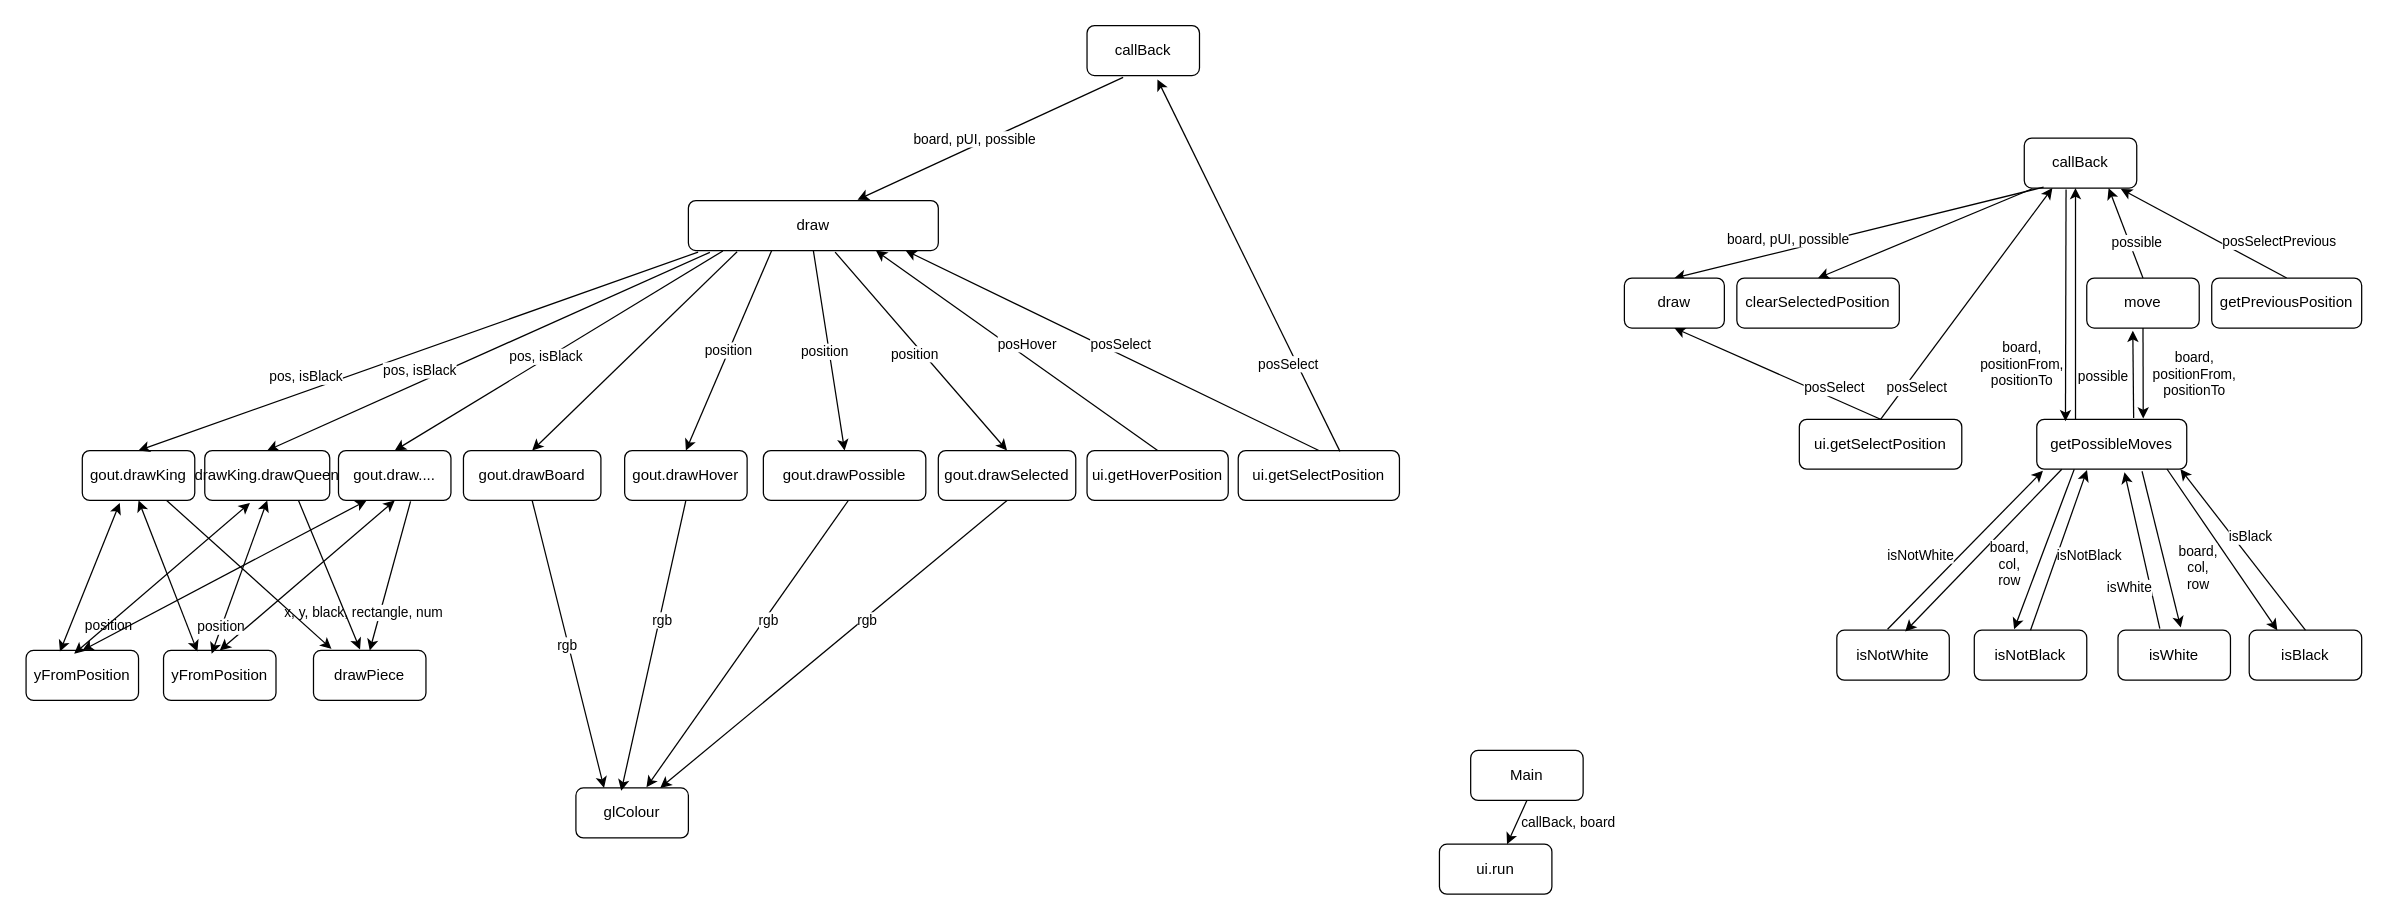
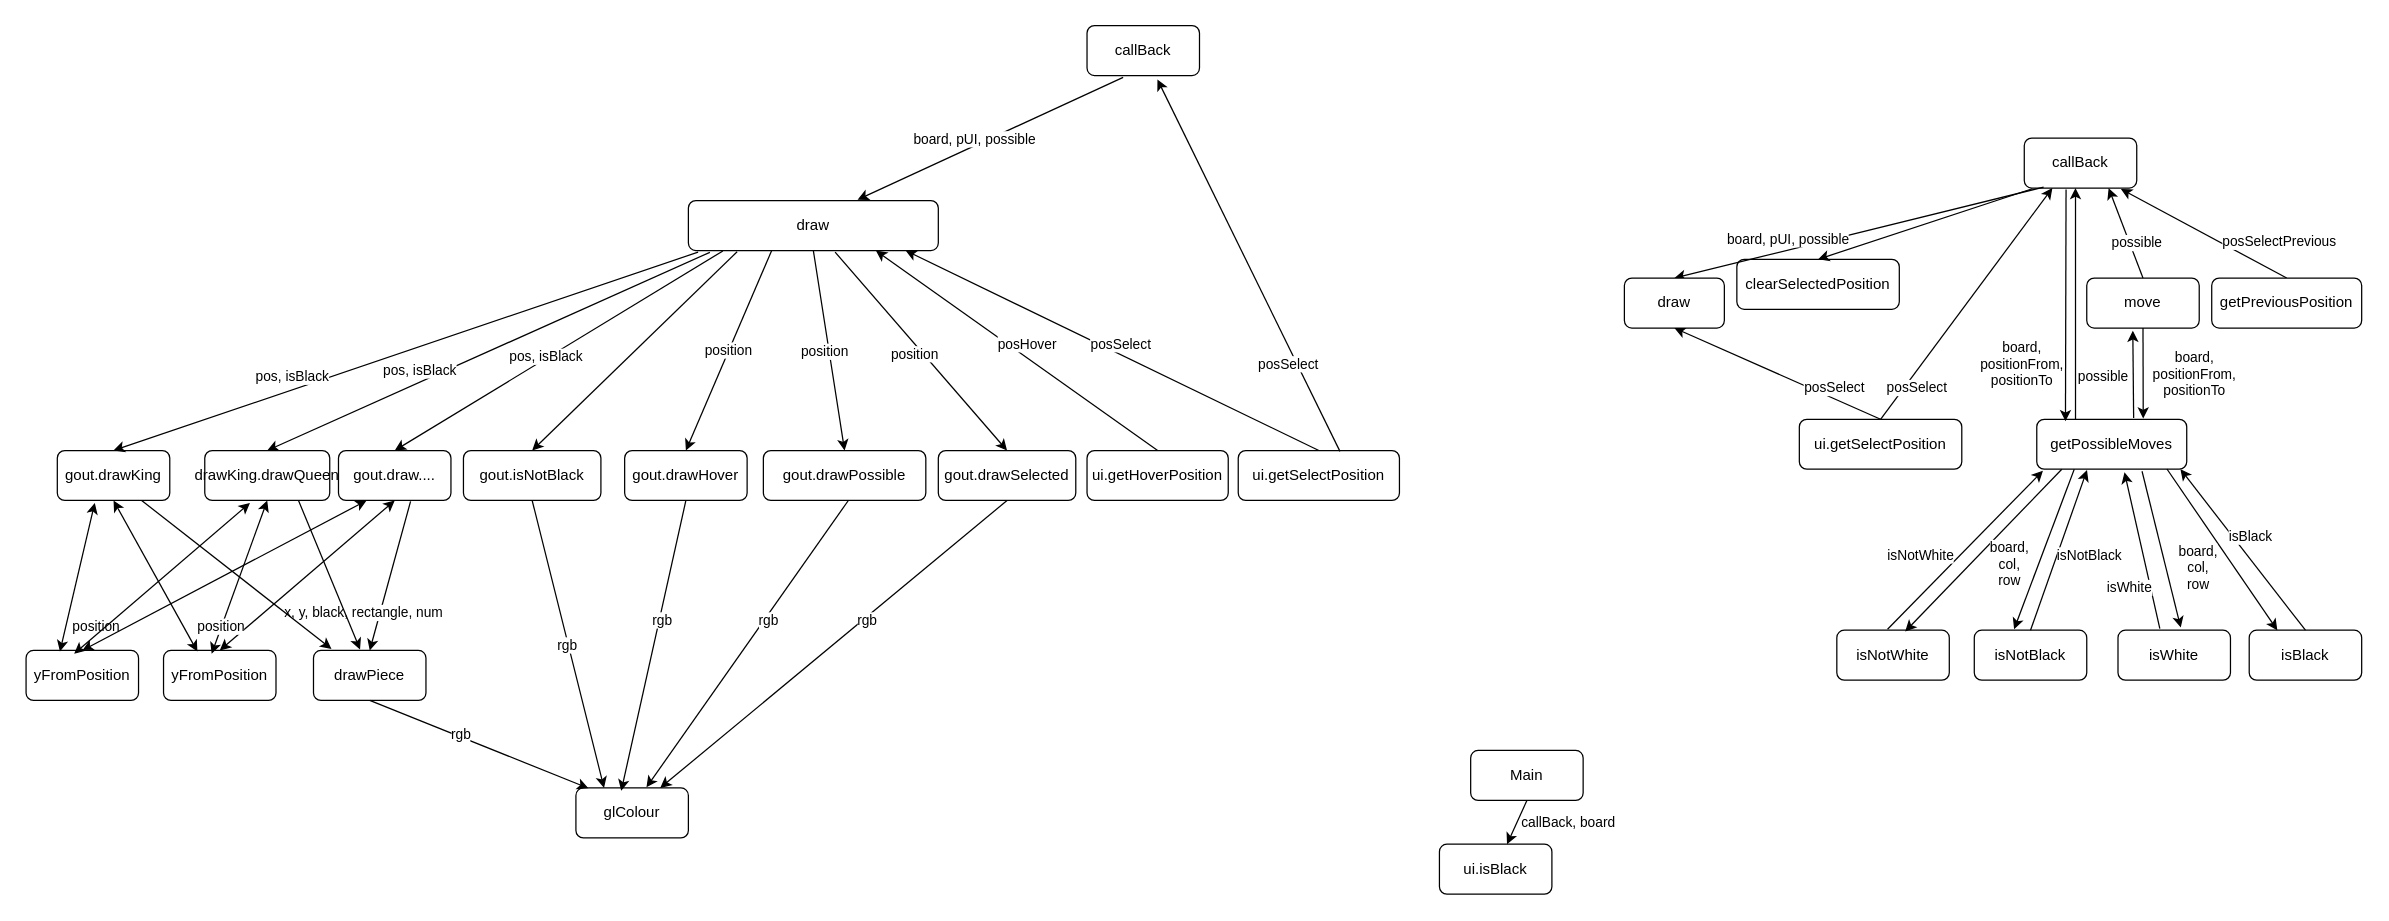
node "clearSelectedPosition": moved (1818, 303) -> (1818, 284)
node "gout.drawKing": moved (138, 476) -> (113, 476)
node "gout.drawBoard": label "gout.drawBoard" -> "gout.isNotBlack"
edge "drawPiece" -> "glColour": added, label "rgb"
node "ui.run": label "ui.run" -> "ui.isBlack"
